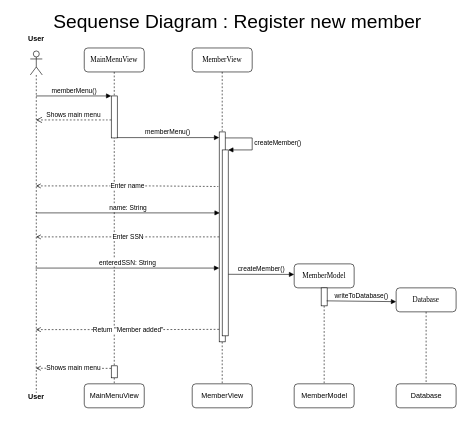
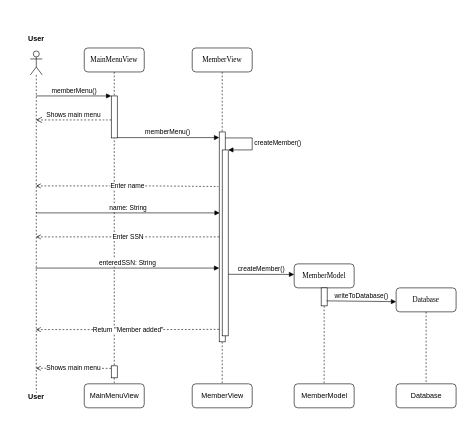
node "Sequense Diagram : Register new member": removed
